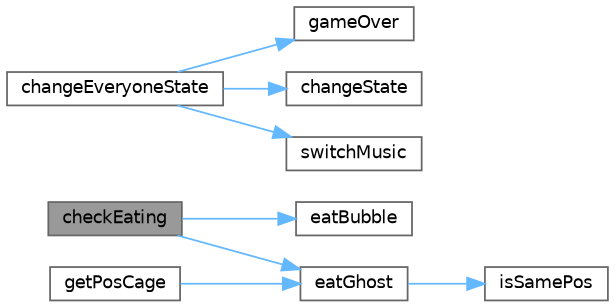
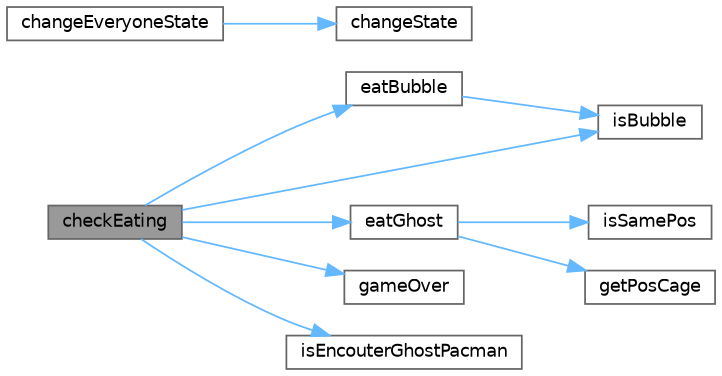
edge "changeEveryoneState" -> "gameOver": now "checkEating" -> "gameOver"
node "isBubble": added
node "switchMusic": removed
edge "getPosCage" -> "eatGhost": reversed
node "isEncouterGhostPacman": added
